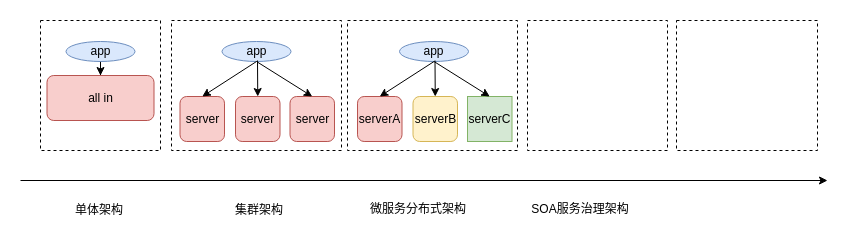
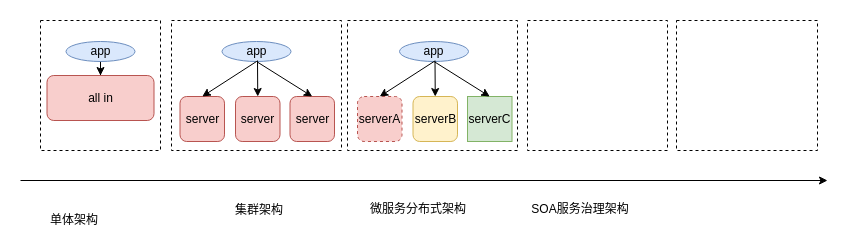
node "serverA": style solid -> dashed
node "单体架构": moved (100, 211) -> (75, 221)
